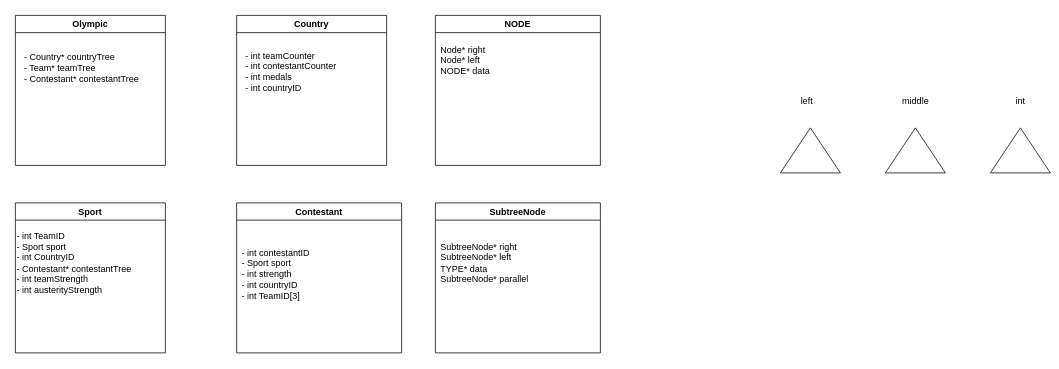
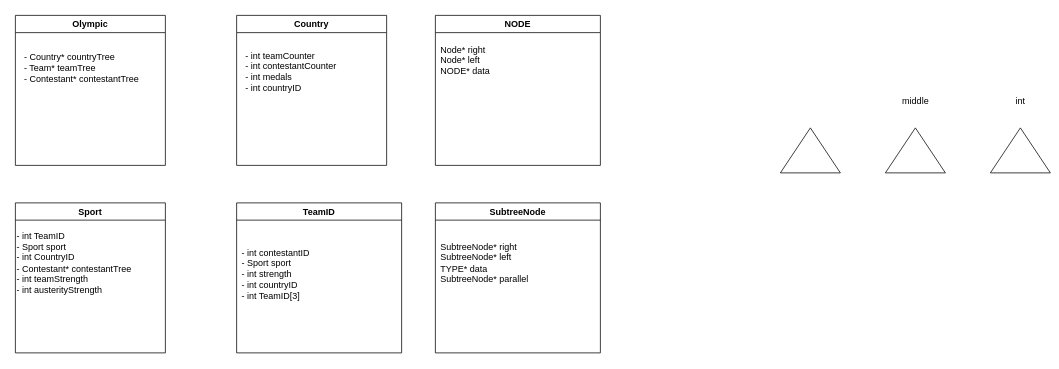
node "left": removed
node "Contestant": label "Contestant" -> "TeamID"
